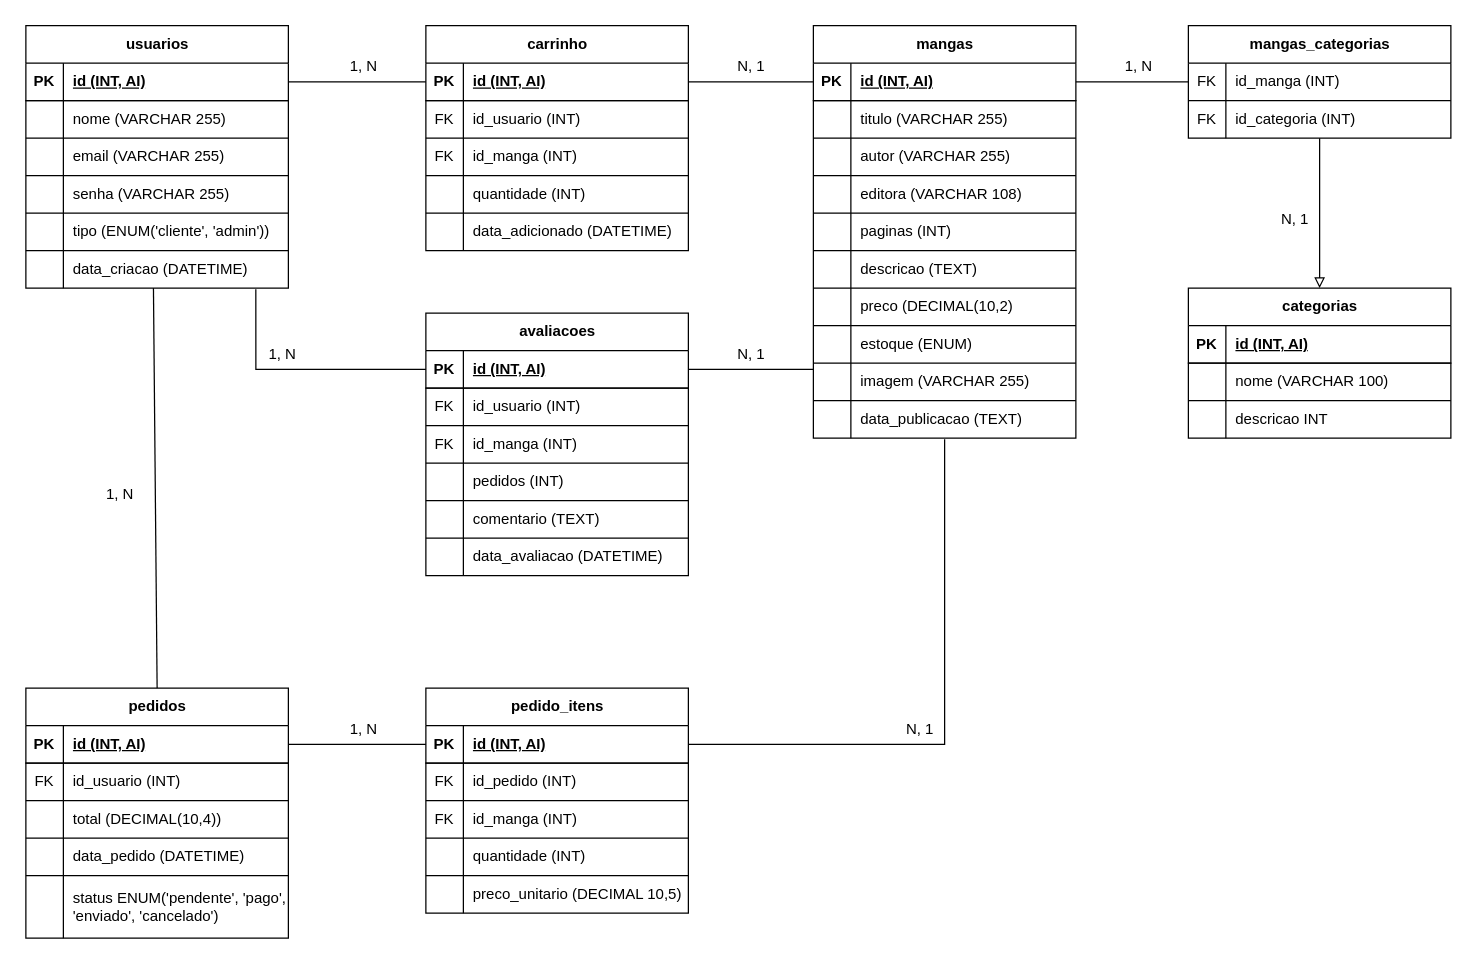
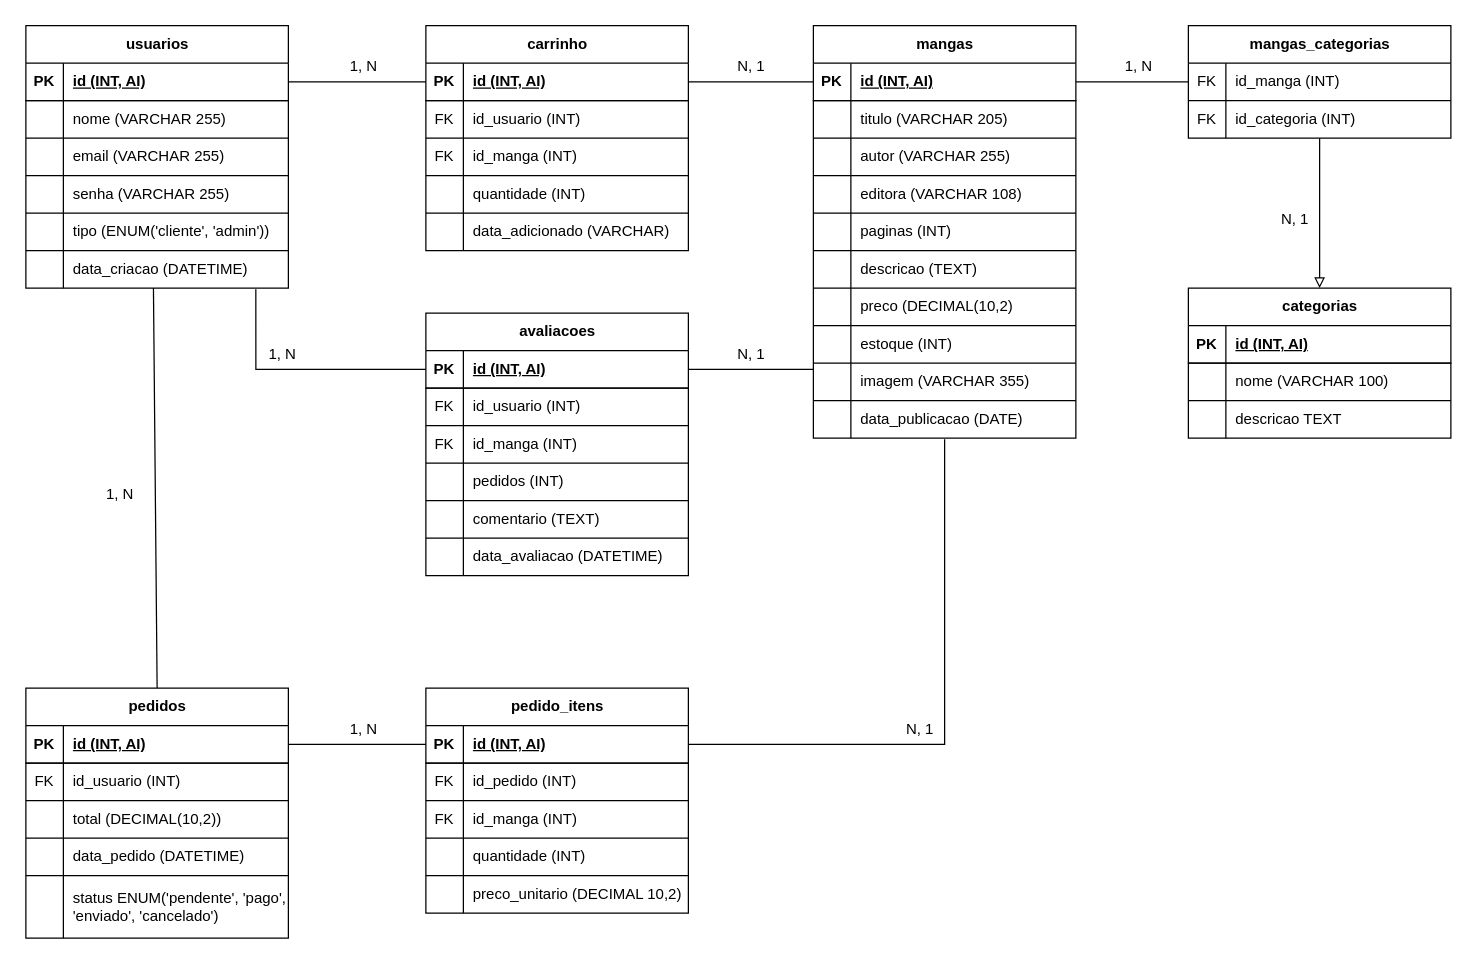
node "titulo (VARCHAR 255)": label "titulo (VARCHAR 255)" -> "titulo (VARCHAR 205)"
node "data_adicionado (DATETIME)": label "data_adicionado (DATETIME)" -> "data_adicionado (VARCHAR)"
node "estoque (ENUM)": label "estoque (ENUM)" -> "estoque (INT)"
node "imagem (VARCHAR 255)": label "imagem (VARCHAR 255)" -> "imagem (VARCHAR 355)"
node "data_publicacao (TEXT)": label "data_publicacao (TEXT)" -> "data_publicacao (DATE)"
node "descricao INT": label "descricao INT" -> "descricao TEXT"
node "total (DECIMAL(10,4))": label "total (DECIMAL(10,4))" -> "total (DECIMAL(10,2))"
node "preco_unitario (DECIMAL 10,5)": label "preco_unitario (DECIMAL 10,5)" -> "preco_unitario (DECIMAL 10,2)"
